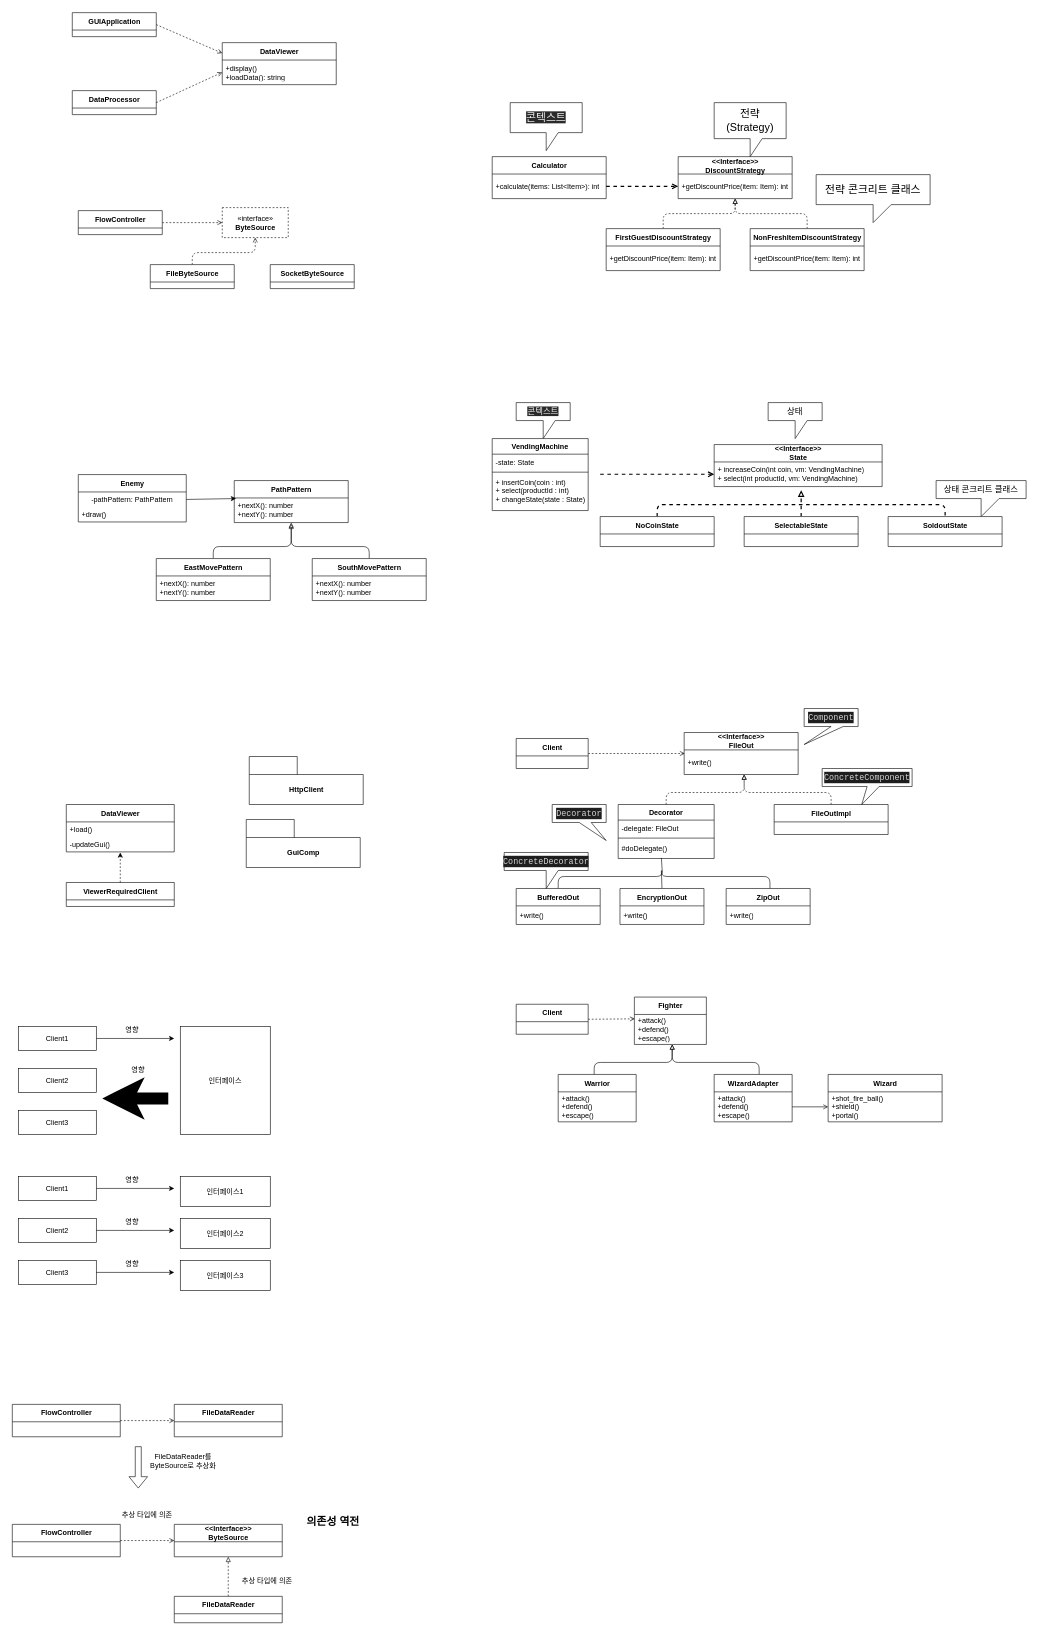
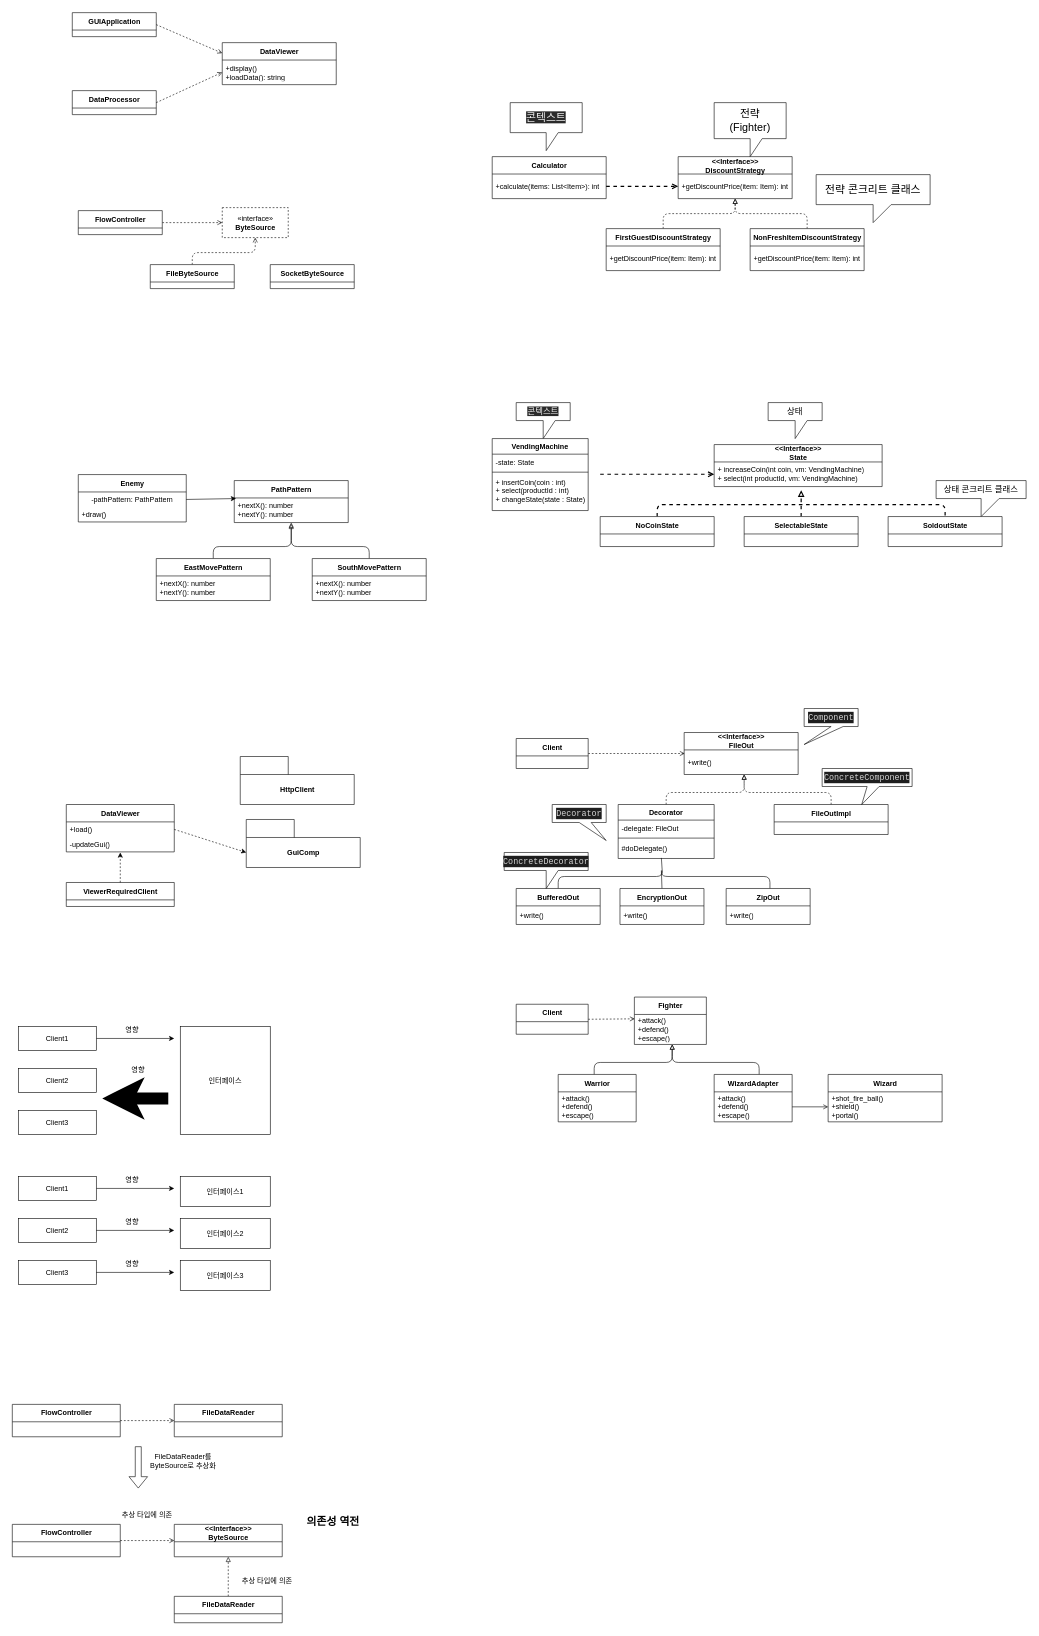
node "전략 (Strategy)": label "전략 (Strategy)" -> "전략 (Fighter)"
node "HttpClient": moved (306, 780) -> (297, 780)
edge "+load()" -> "GuiComp": added
